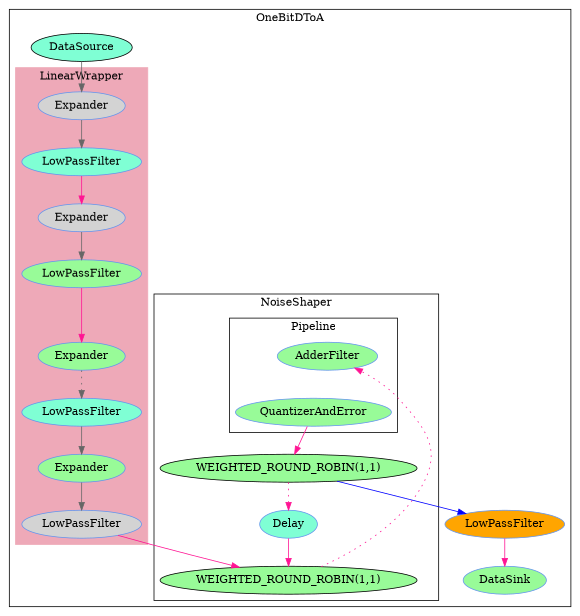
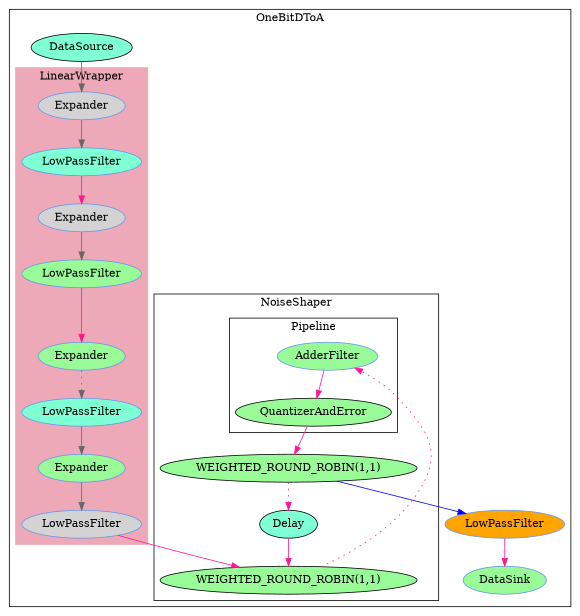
edge "AdderFilter" -> "QuantizerAndError": added
node "QuantizerAndError": color cornflowerblue -> black
node "Delay": color cornflowerblue -> black
